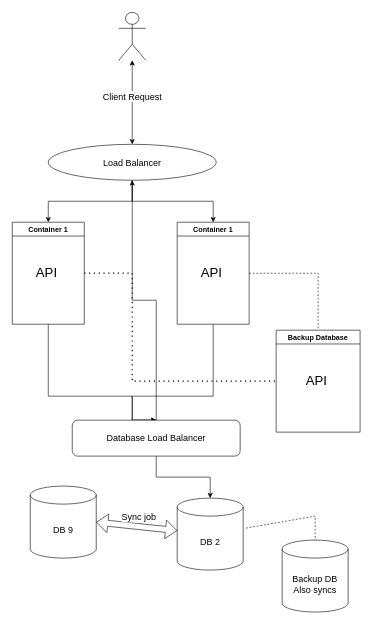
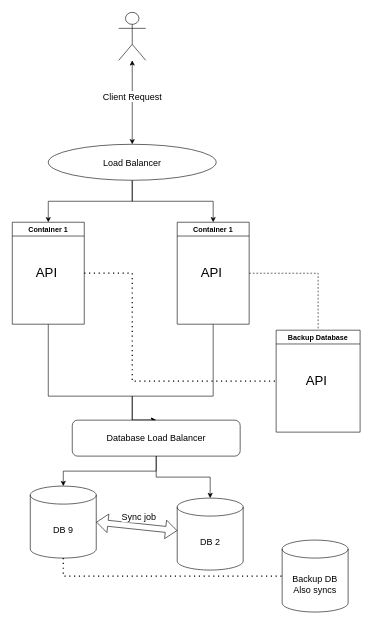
edge "Database Load Balancer" -> "Load Balancer": now "Database Load Balancer" -> "DB 9"
edge "DB 2" -- "Backup DB Also syncs": removed
edge "DB 9" -- "Backup DB Also syncs": added
